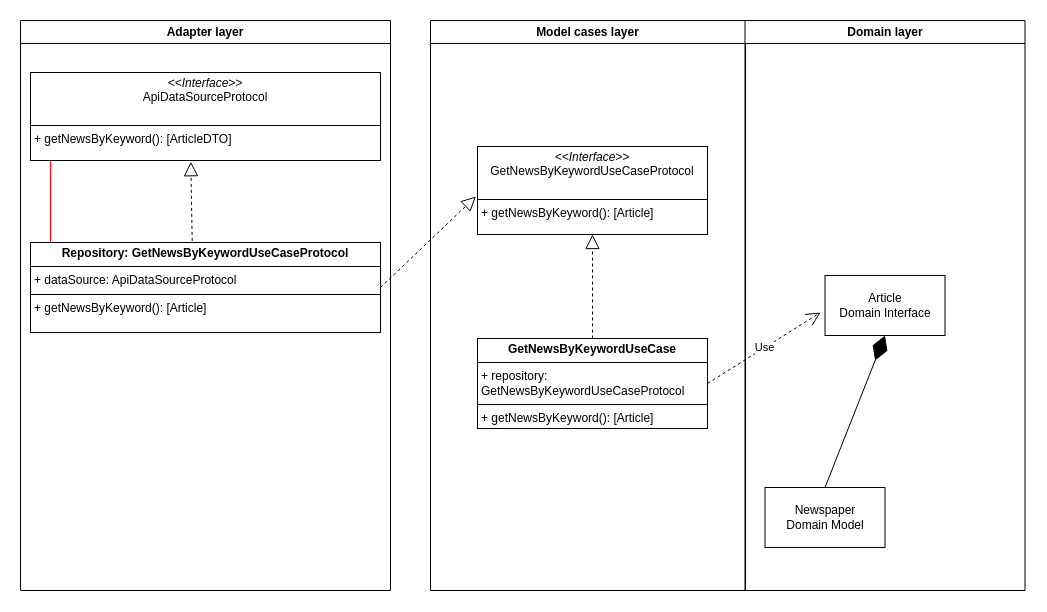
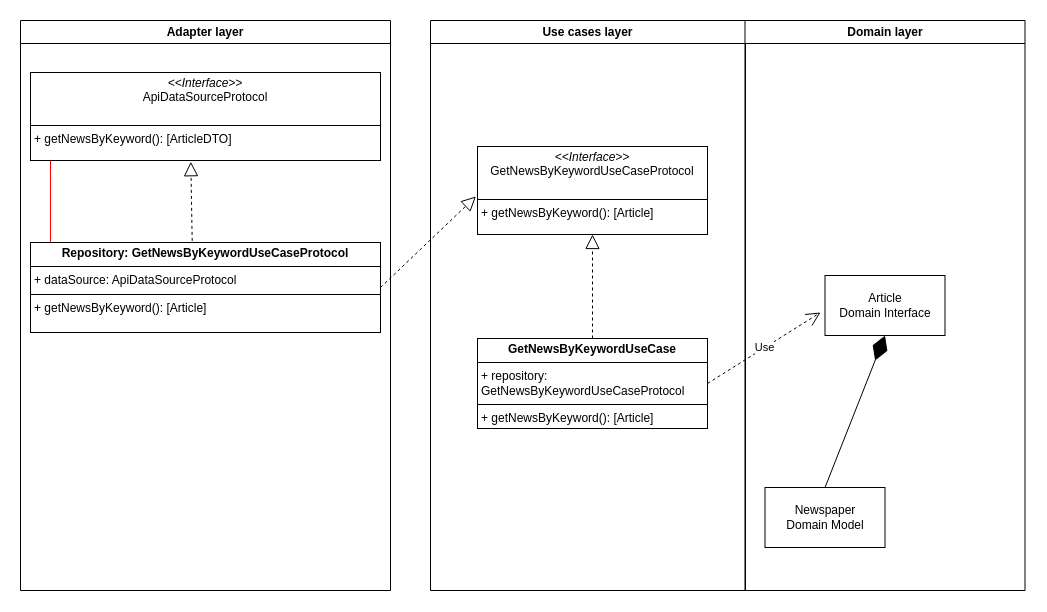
node "Model cases layer": label "Model cases layer" -> "Use cases layer"
